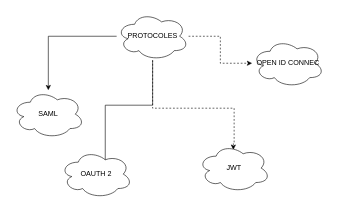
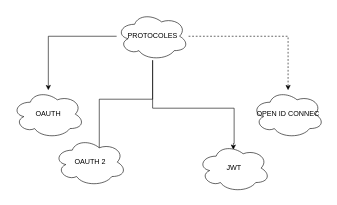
node "OPEN ID CONNEC": moved (288, 63) -> (288, 114)
edge "PROTOCOLES" -> "JWT": style dashed -> solid
node "SAML": label "SAML" -> "OAUTH"
node "OAUTH 2": moved (96, 174) -> (90, 162)
